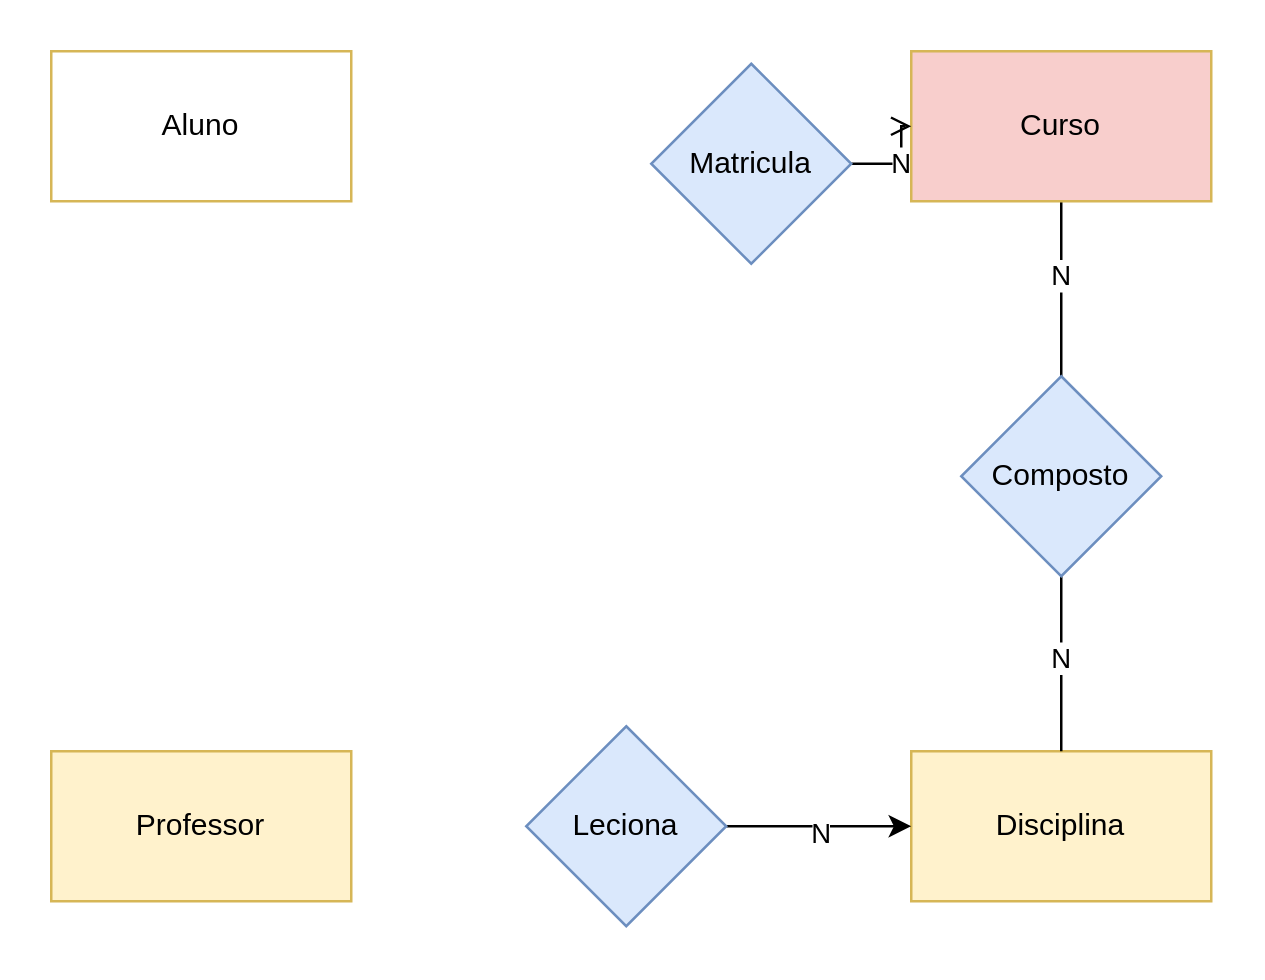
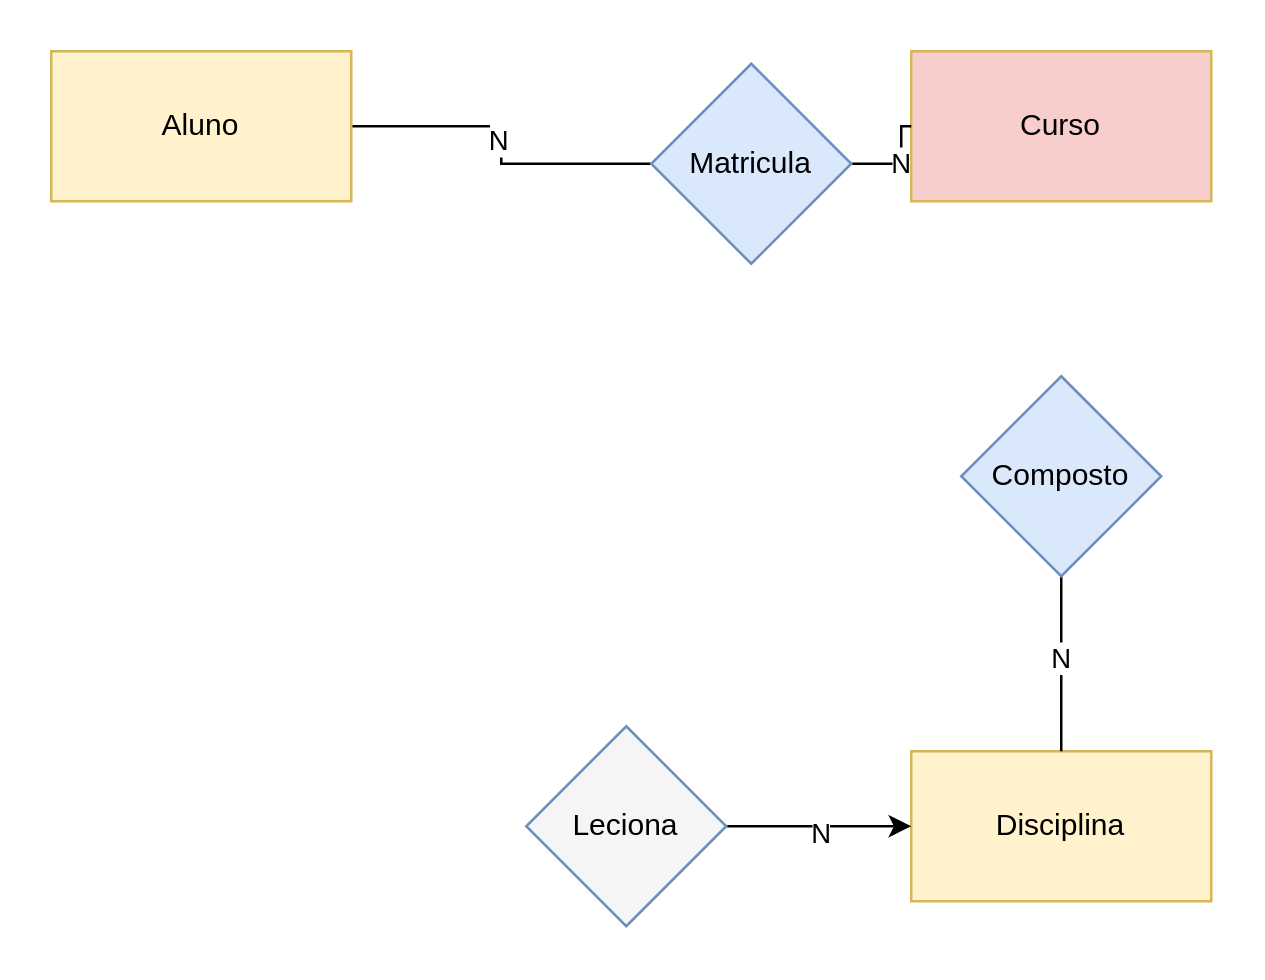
node "Aluno": fillcolor #ffffff -> #fff2cc
edge "Matricula" -> "Curso": arrowhead open -> none
edge "Aluno" -- "Matricula": added, label "N"
edge "Curso" -- "Composto": removed, label "N"
node "Professor": removed
node "Leciona": fillcolor #dae8fc -> #f5f5f5
